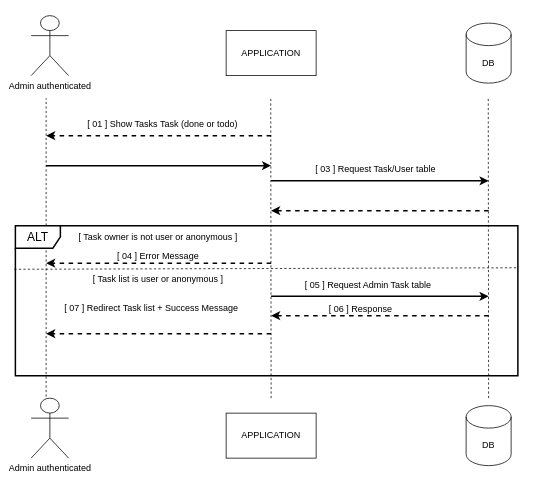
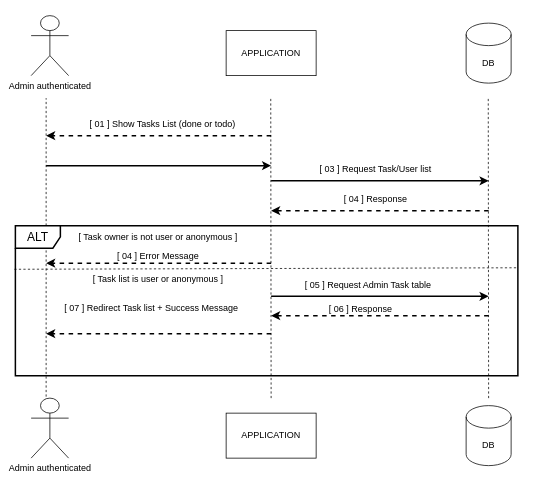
node "[ 01 ] Show Tasks Task (done or todo)": label "[ 01 ] Show Tasks Task (done or todo)" -> "[ 01 ] Show Tasks List (done or todo)"
node "[ 03 ] Request Task/User table": label "[ 03 ] Request Task/User table" -> "[ 03 ] Request Task/User list"
node "[ 04 ] Response": added
